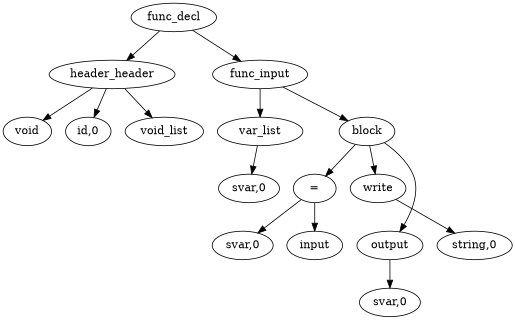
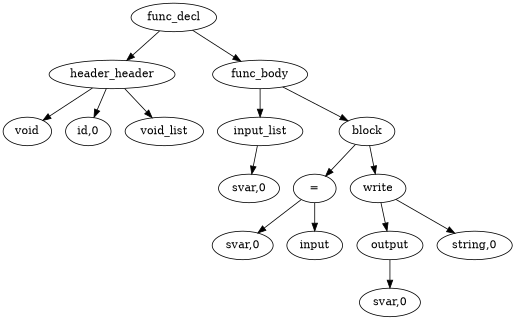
node "func_input": label "func_input" -> "func_body"
node "var_list": label "var_list" -> "input_list"
edge "block" -> "output": now "write" -> "output"
